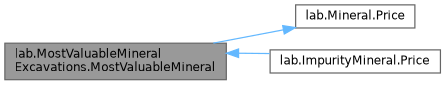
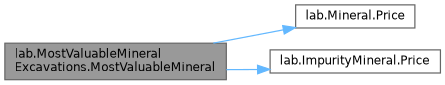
edge "lab.ImpurityMineral.Price" -> "lab.MostValuableMineral Excavations.MostValuableMineral": reversed
